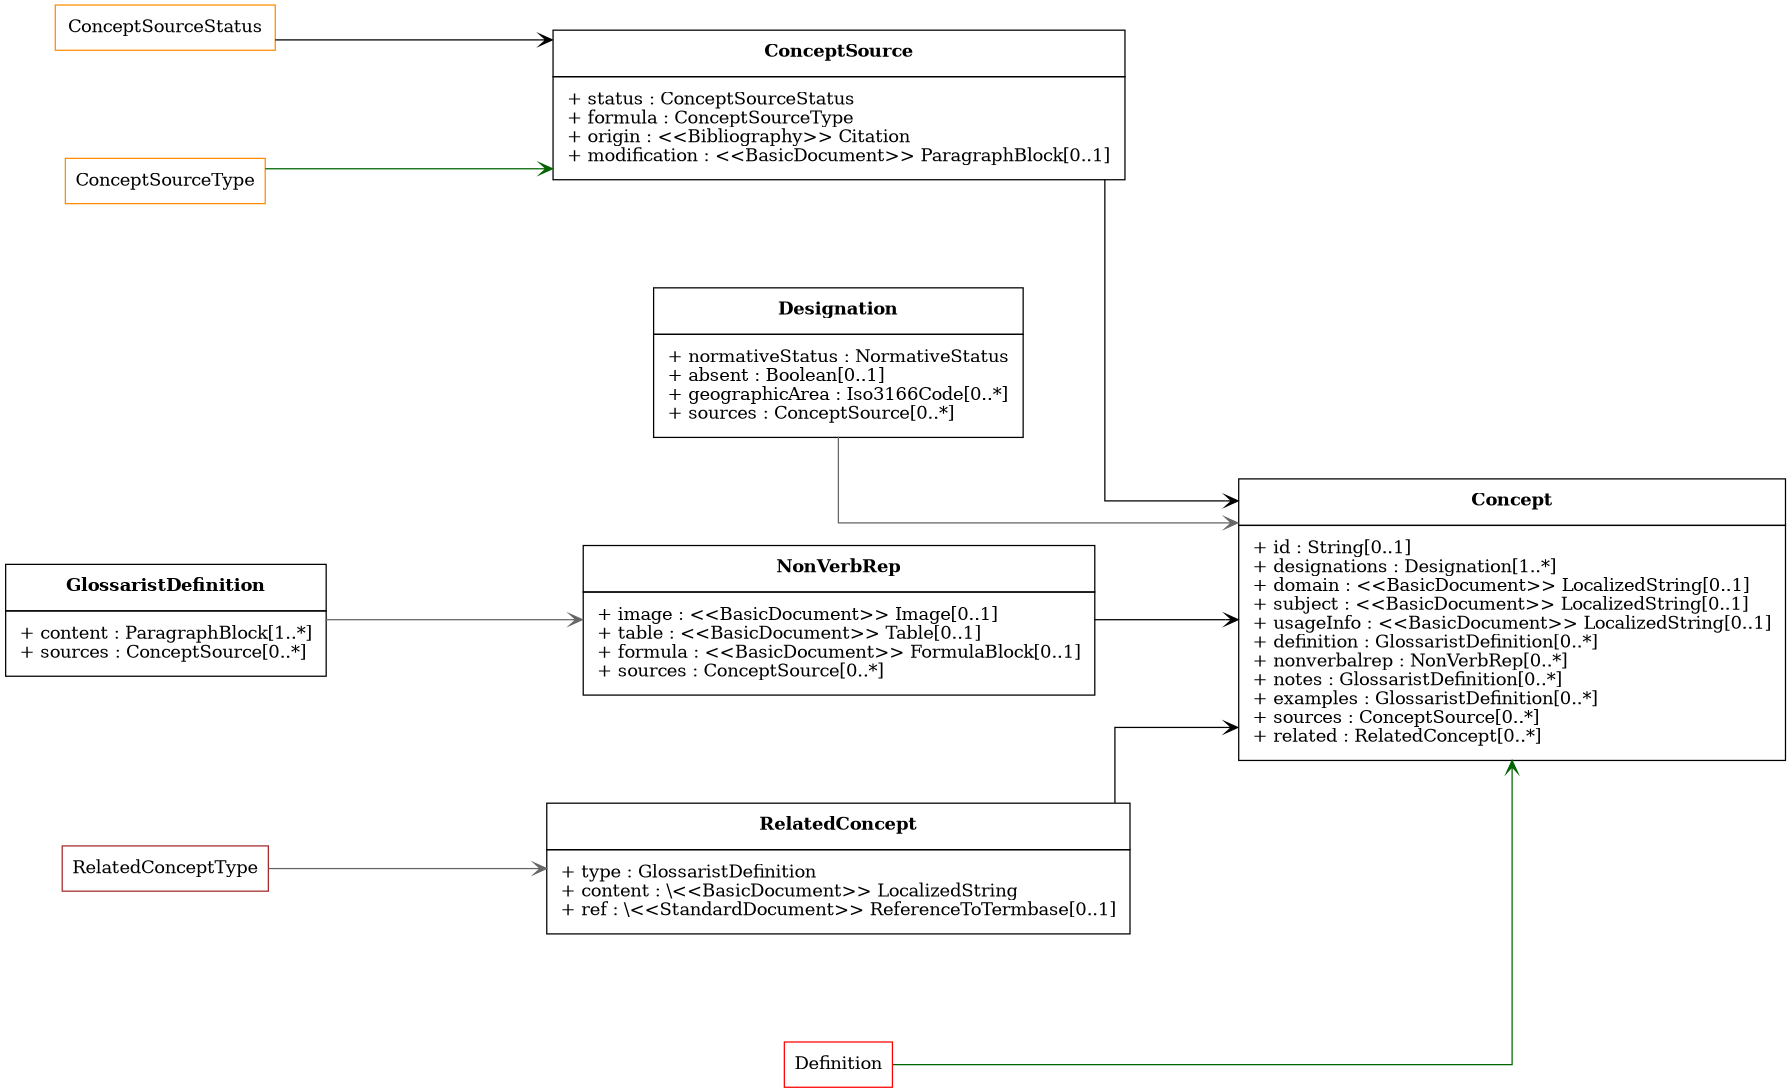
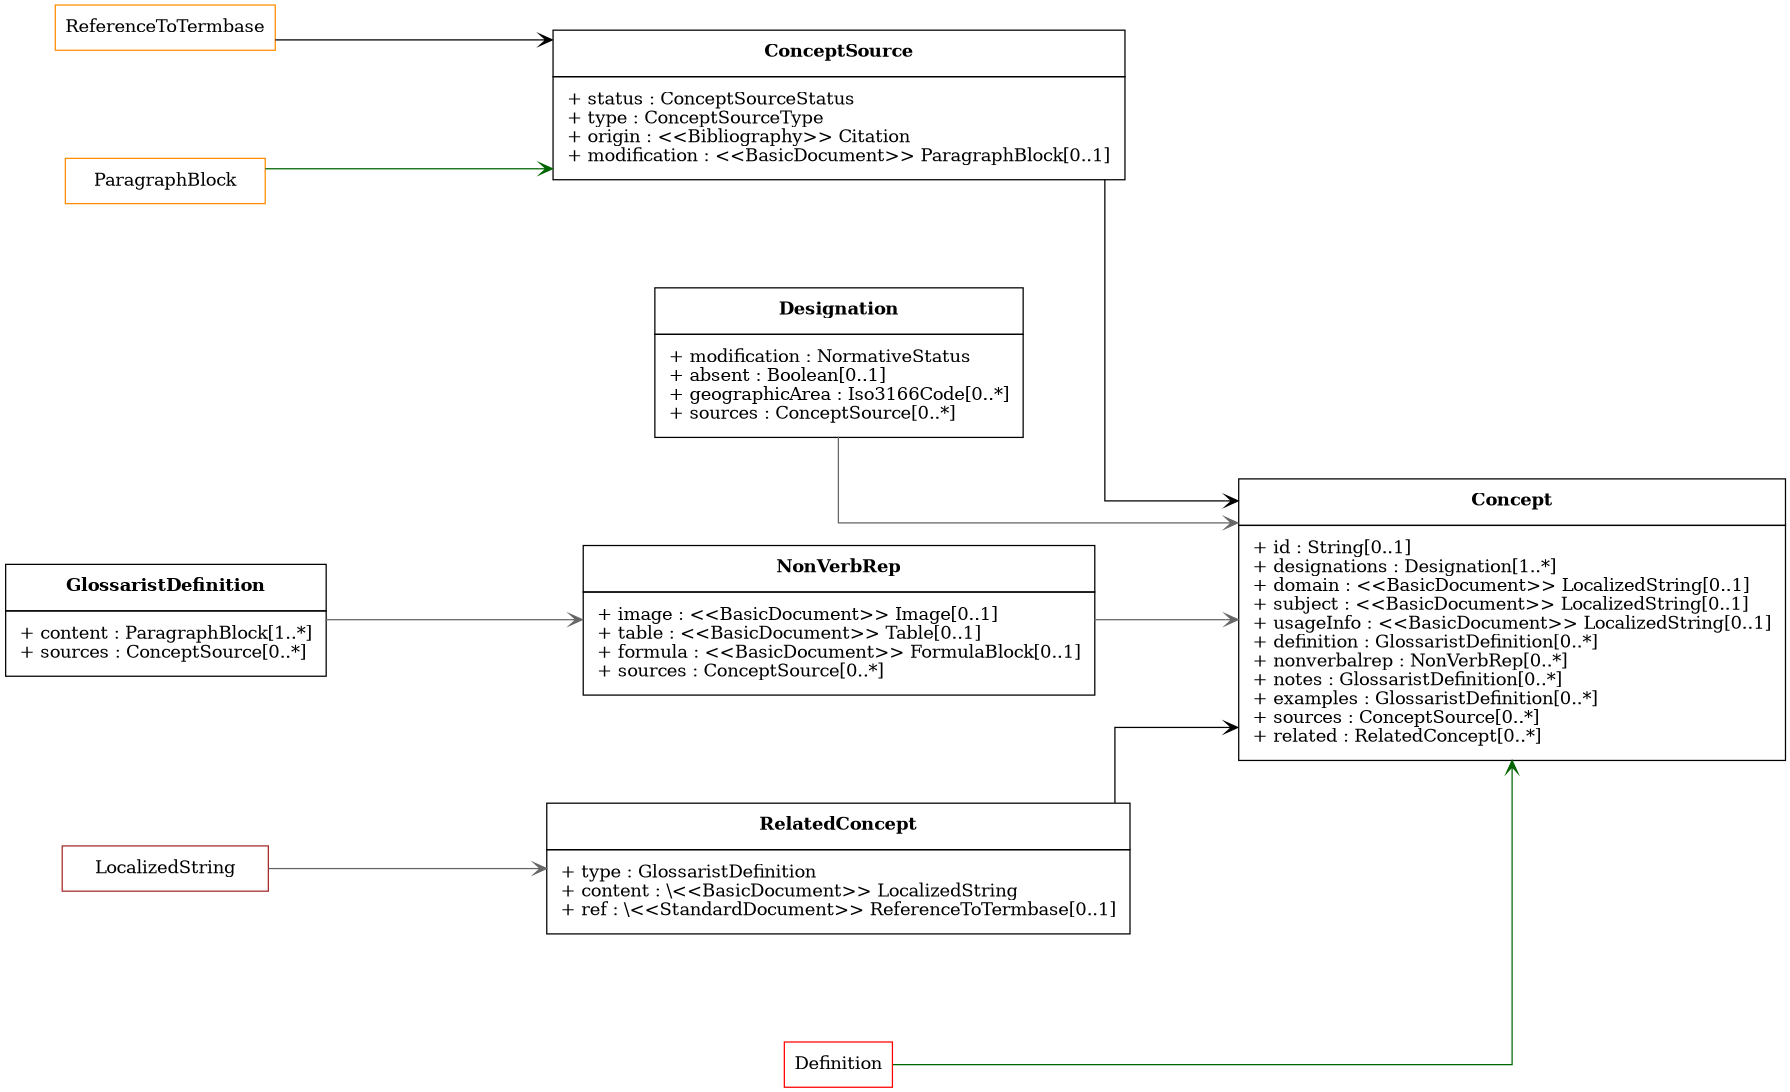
node "ConceptSourceStatus": label "ConceptSourceStatus" -> "ReferenceToTermbase"
node "ConceptSource": text "+ formula : ConceptSourceType" -> "+ type : ConceptSourceType"
node "ConceptSourceType": label "ConceptSourceType" -> "ParagraphBlock"
node "Designation": text "+ normativeStatus : NormativeStatus" -> "+ modification : NormativeStatus"
edge "NonVerbRep" -- "Concept": color black -> gray40
node "RelatedConceptType": label "RelatedConceptType" -> "LocalizedString"
